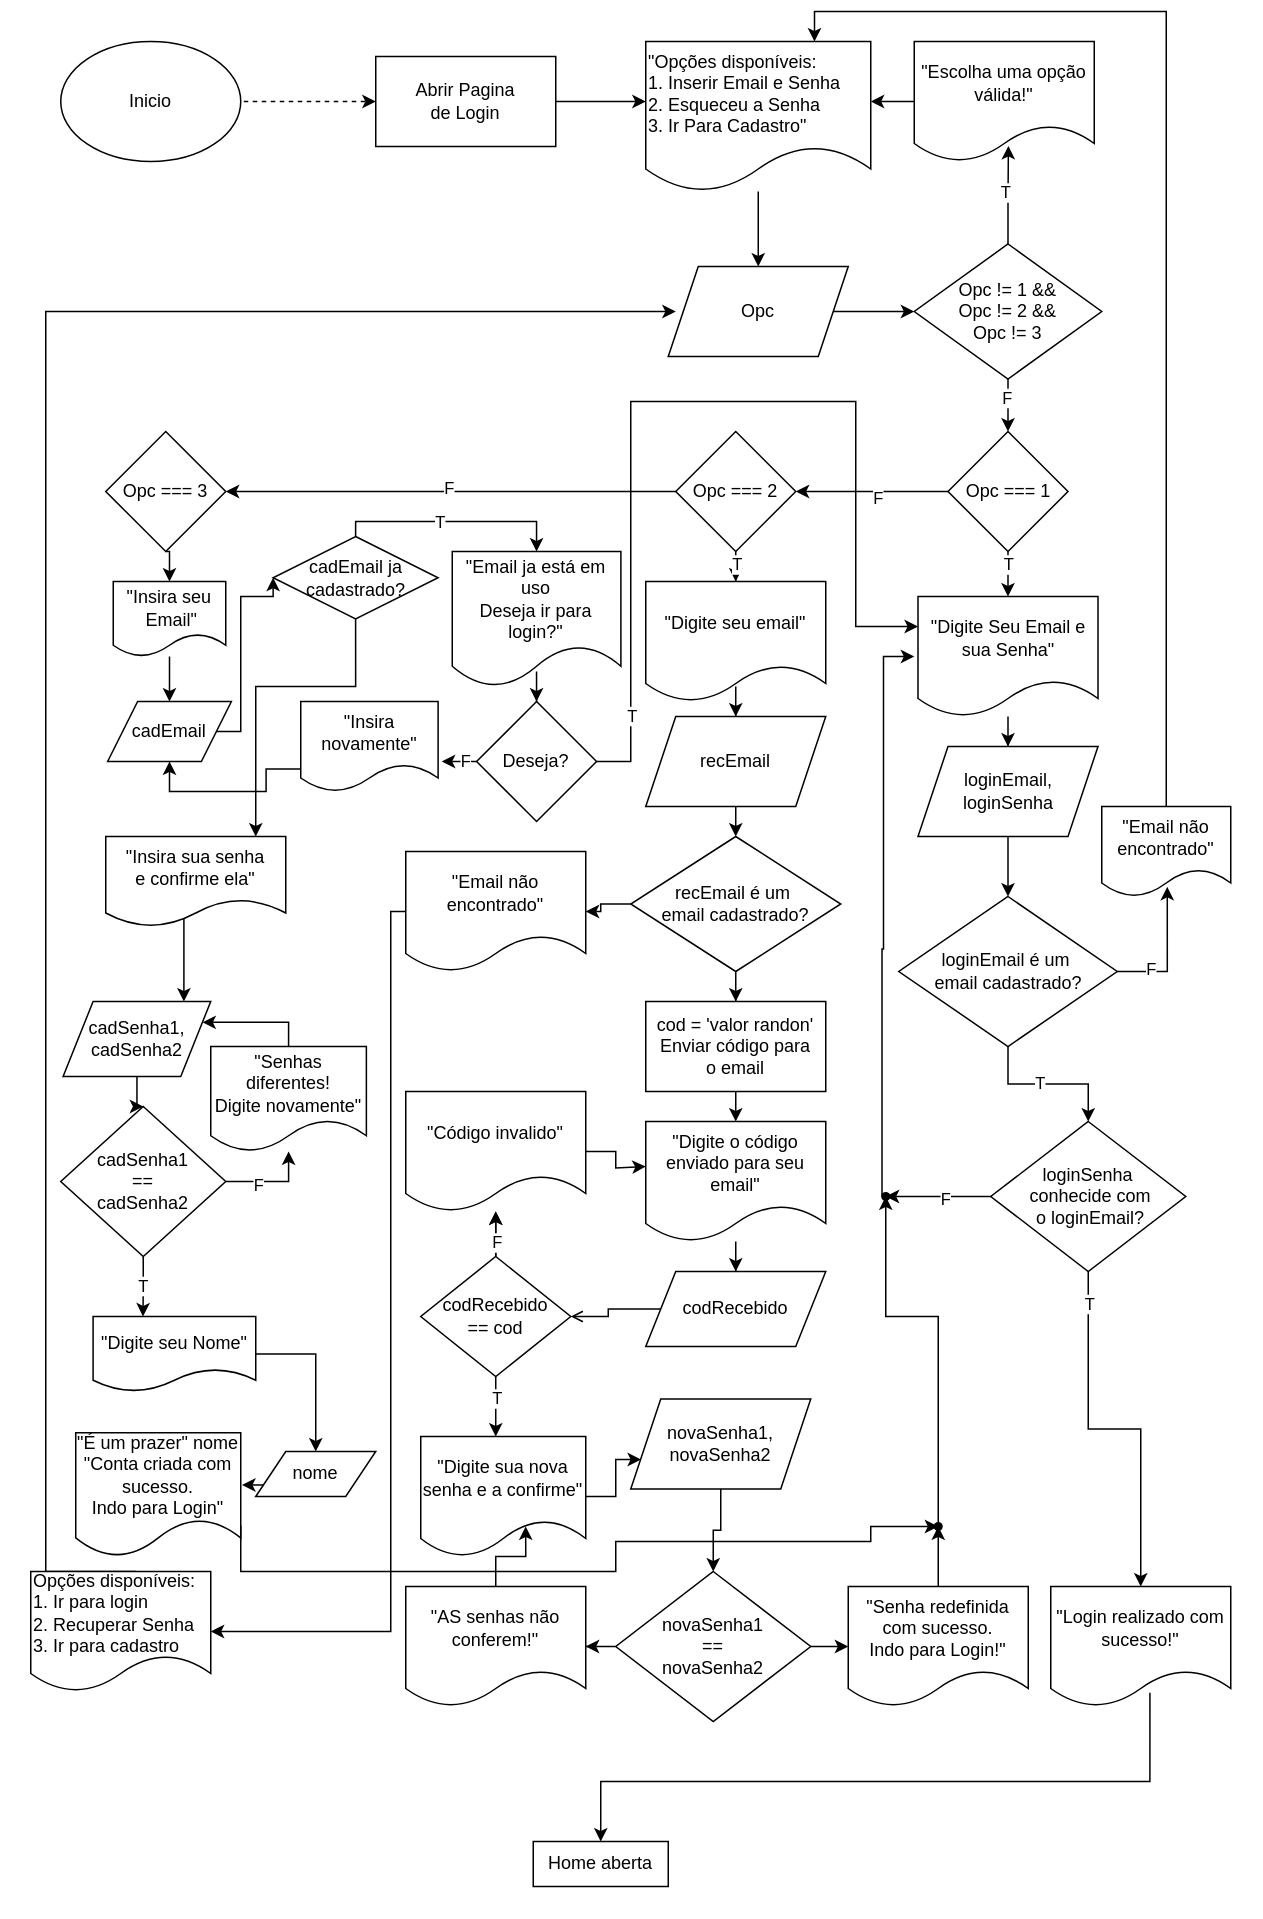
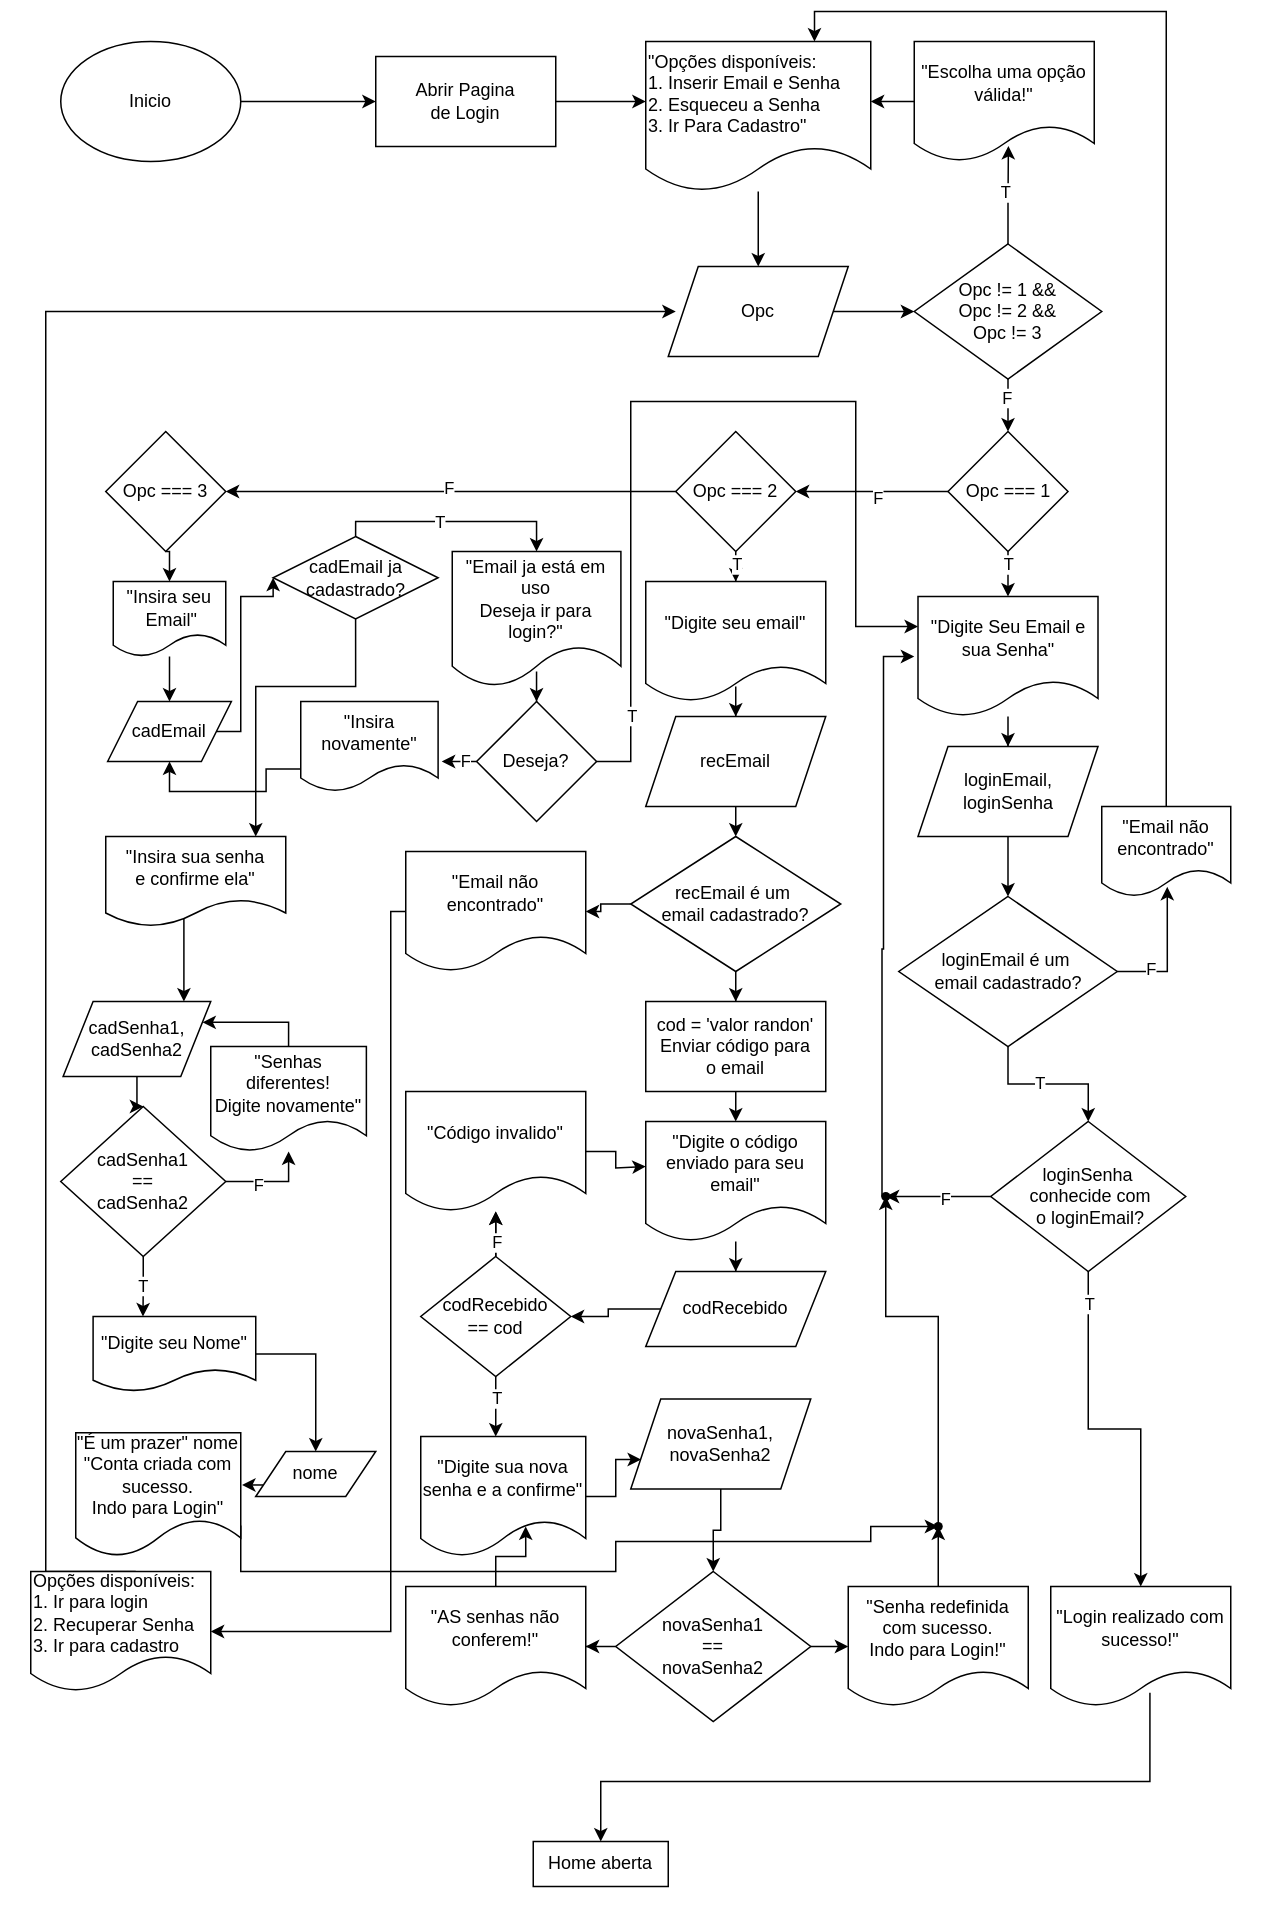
edge "Inicio" -> "Abrir Pagina de Login": style dashed -> solid
edge "codRecebido" -> "codRecebido == cod": arrowhead open -> classic
